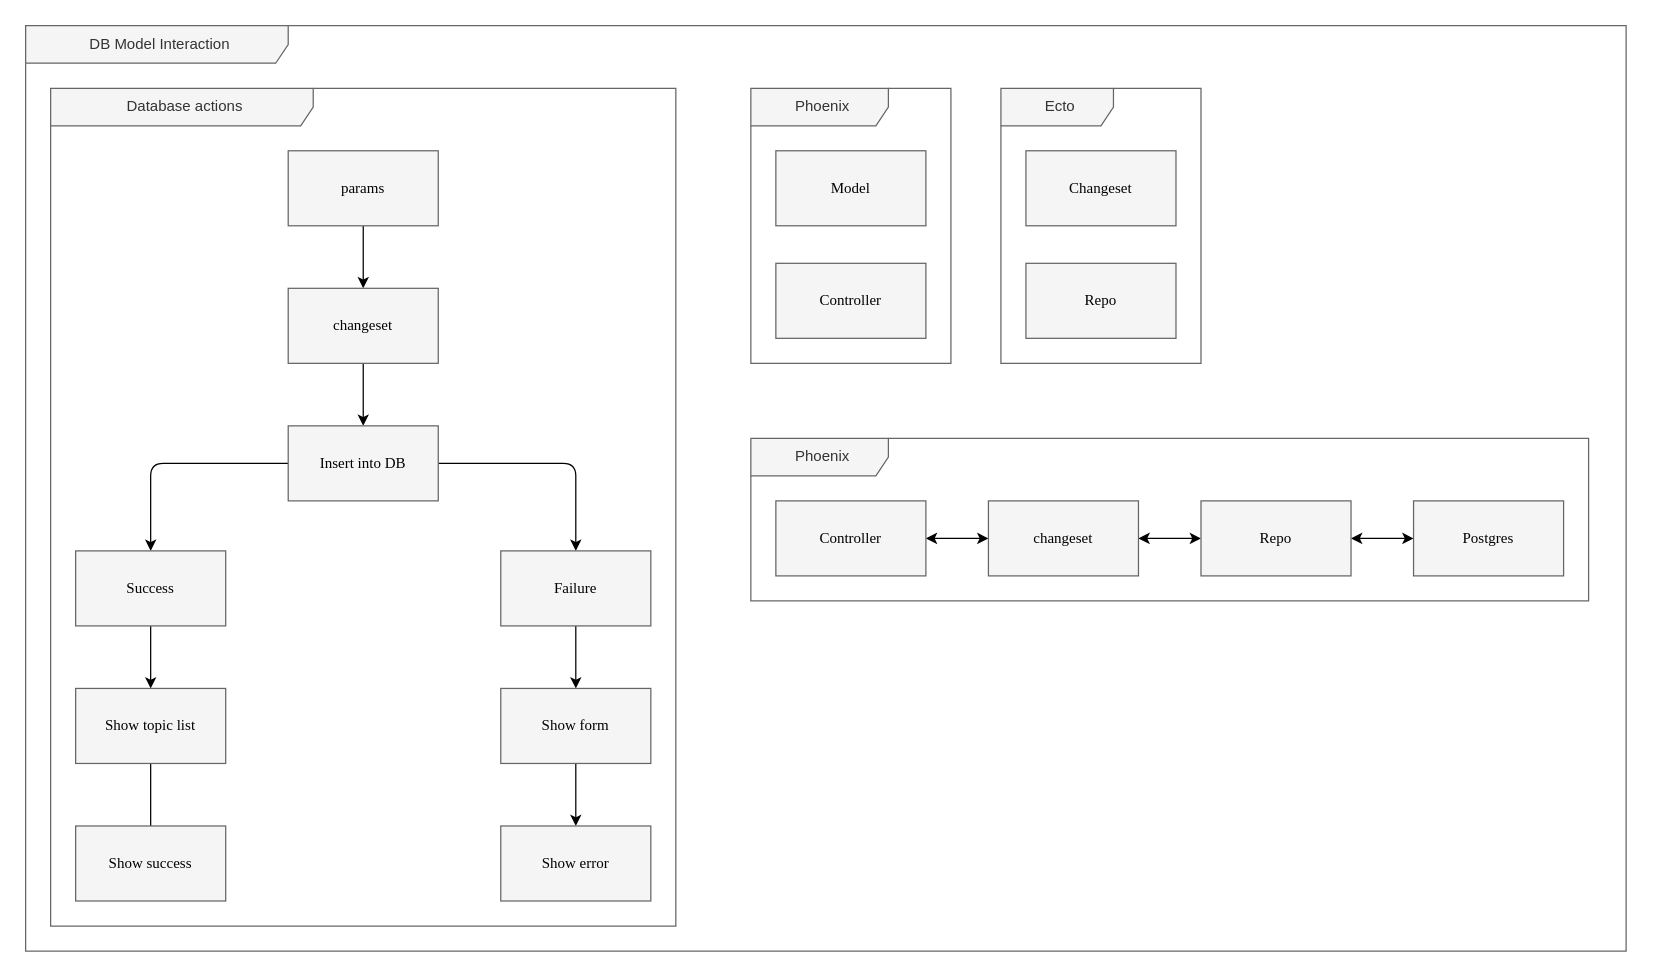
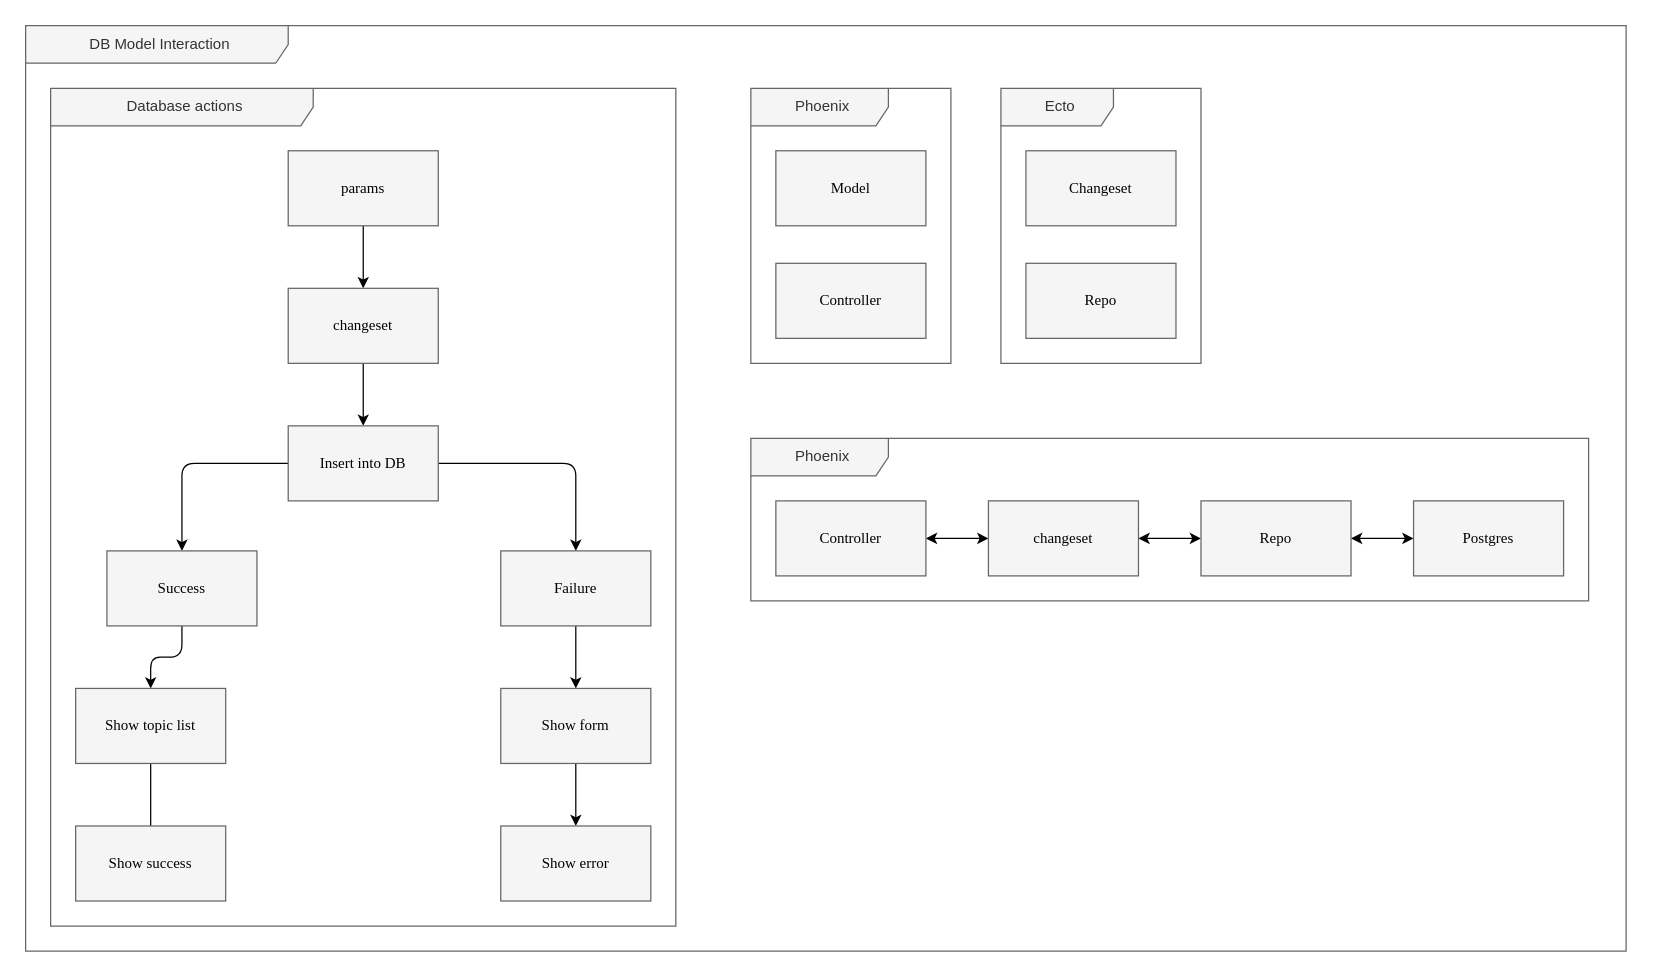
node "Success": moved (151, 588) -> (182, 588)
